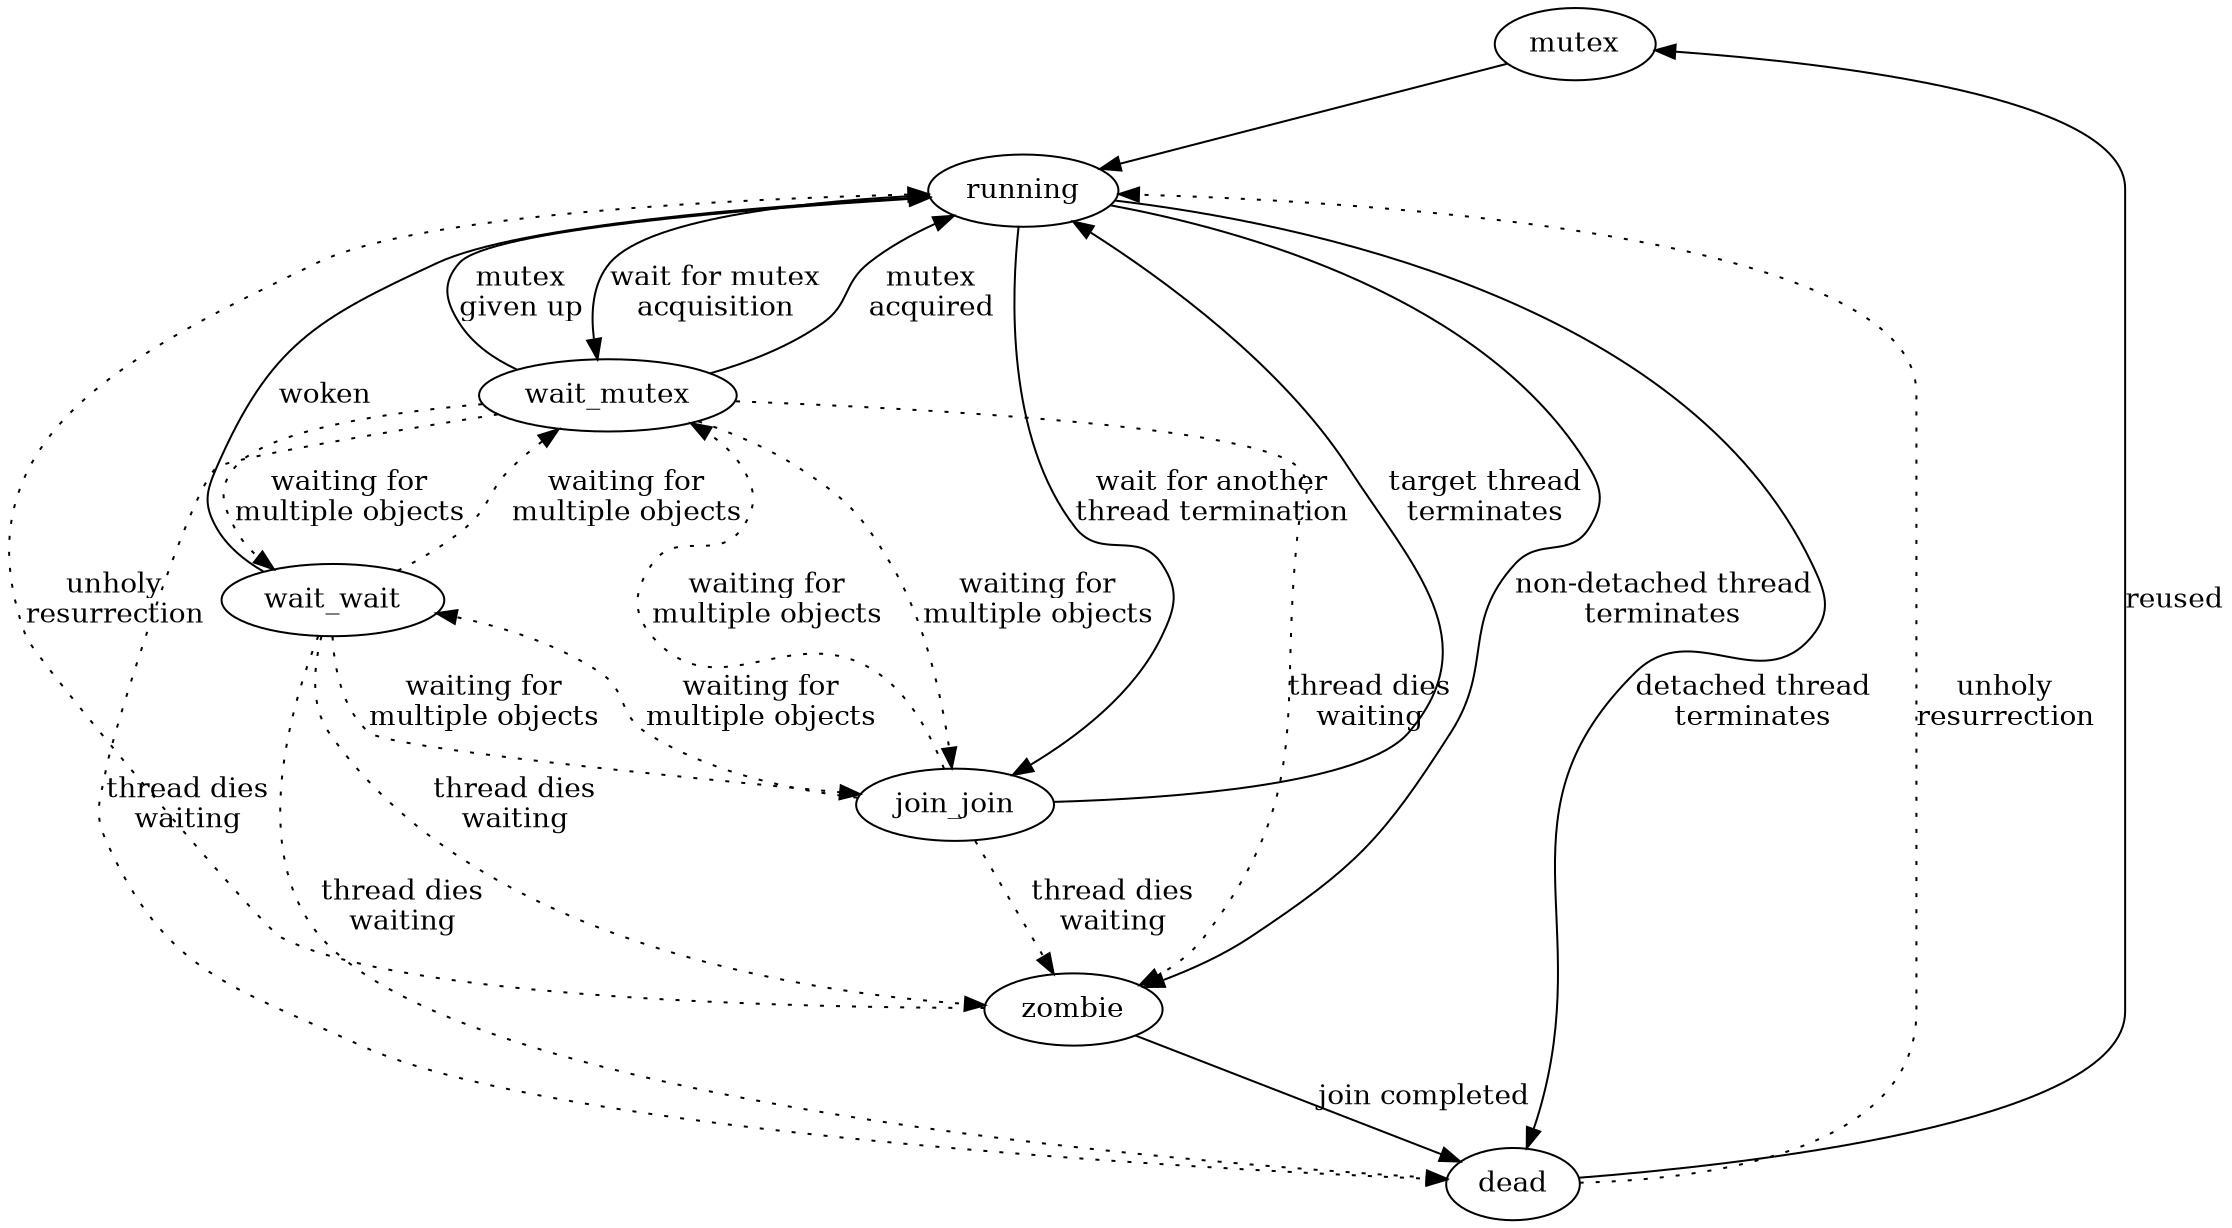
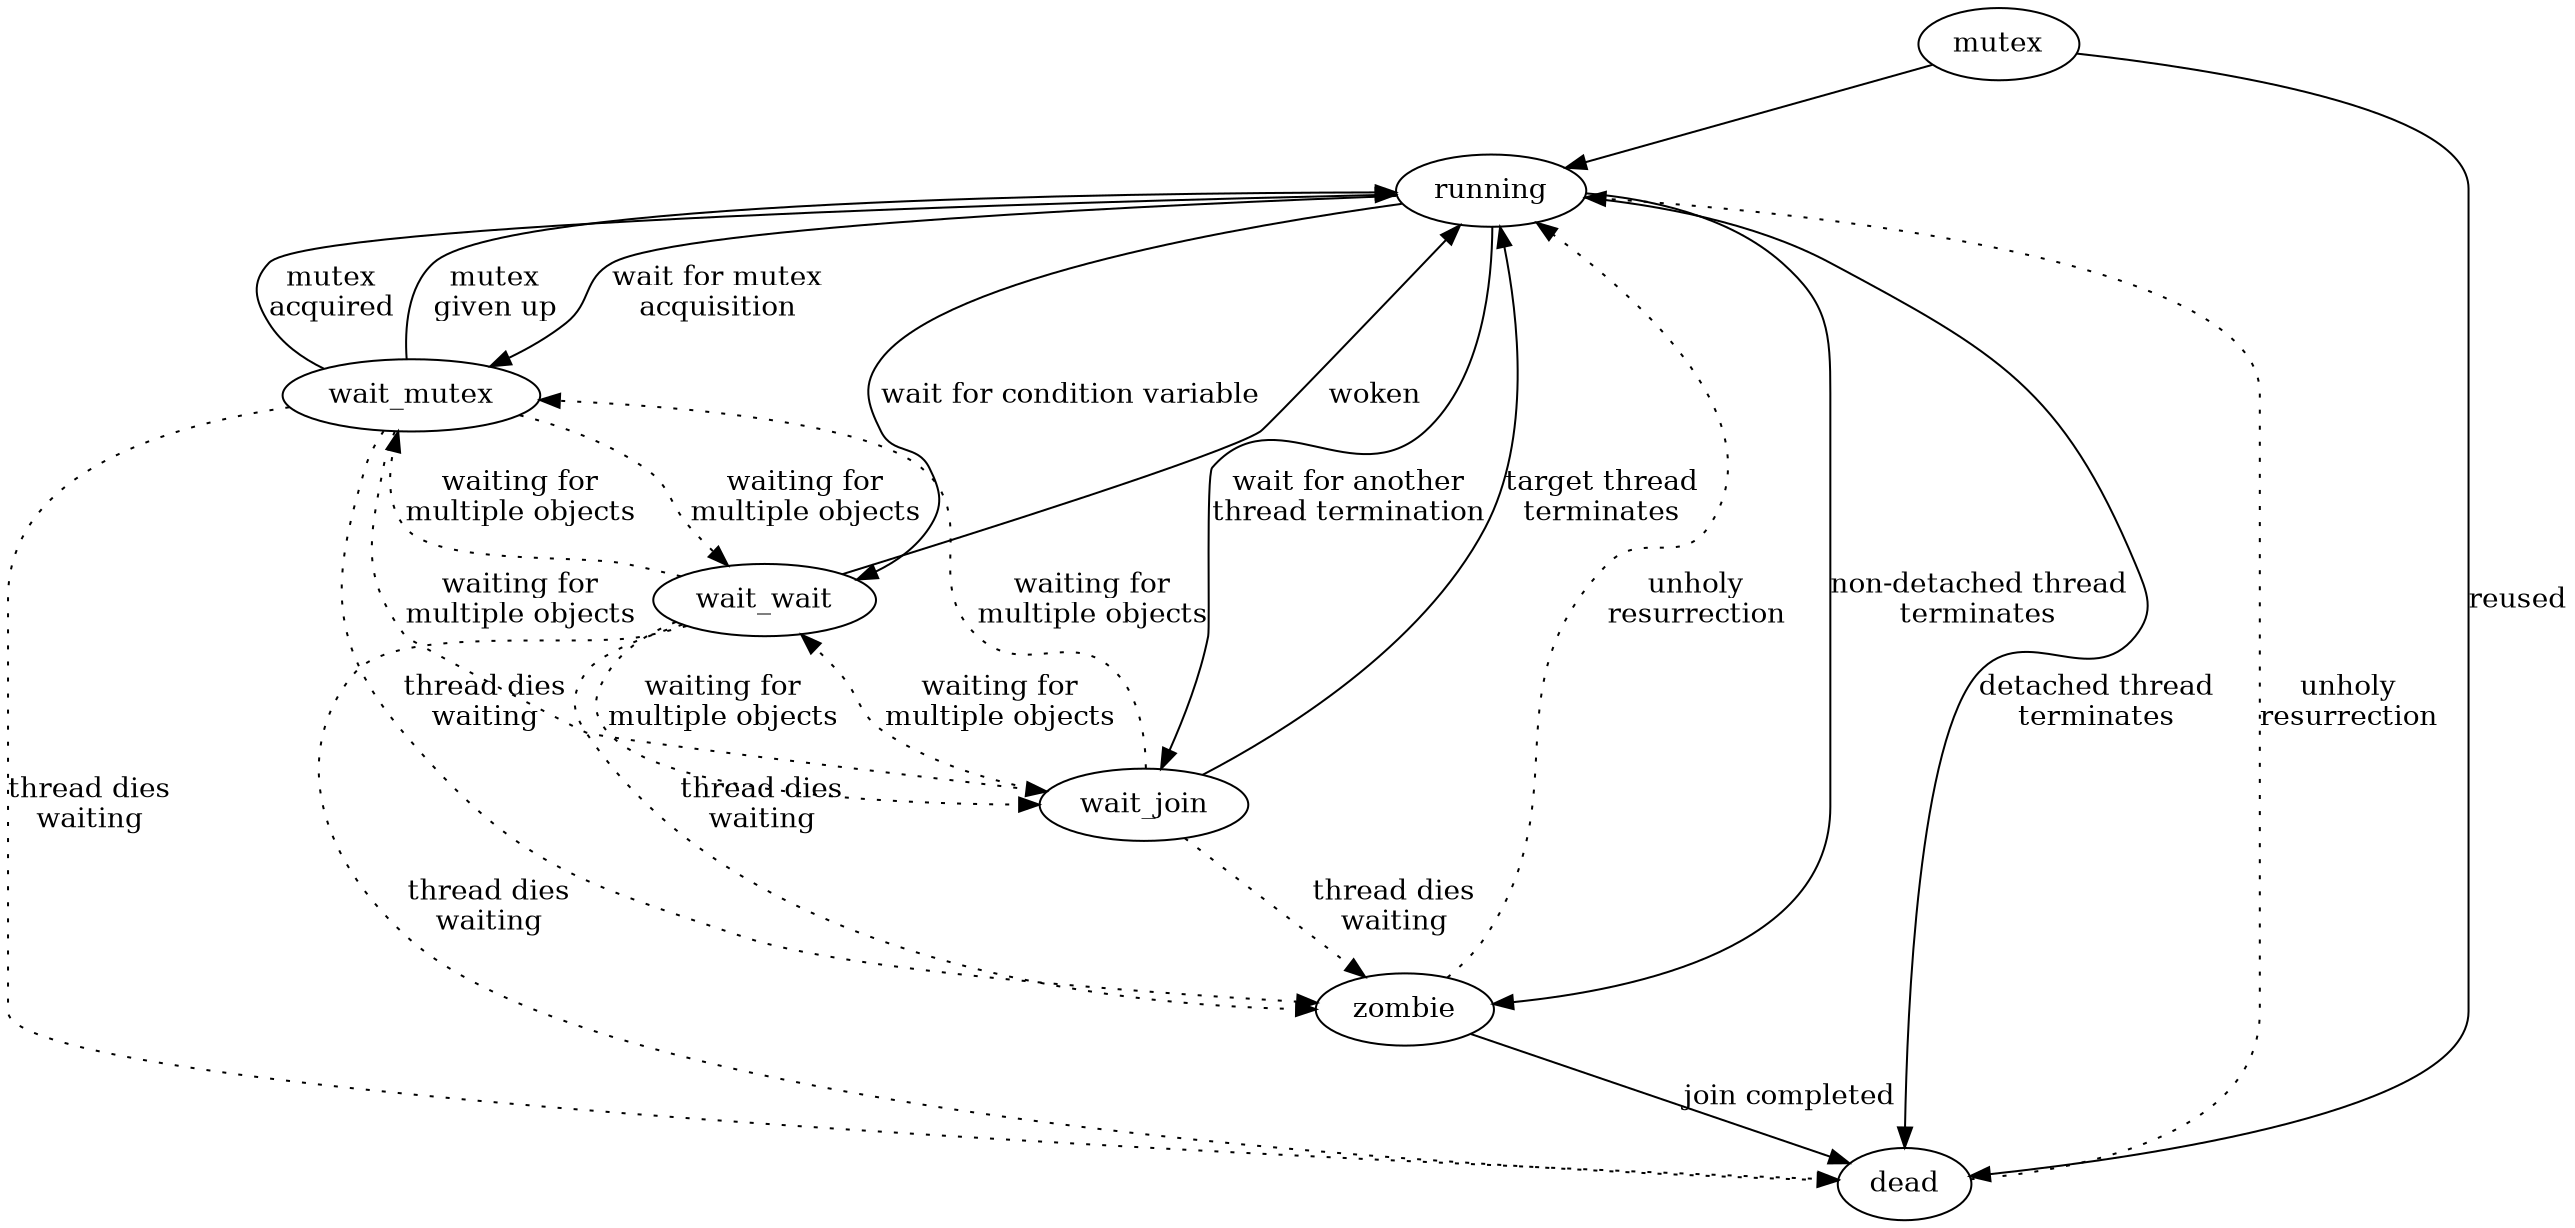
edge "running" -> "wait_wait": added, label "wait for condition variable"
edge "dead" -> "mutex": reversed
node "join_join": label "join_join" -> "wait_join"
